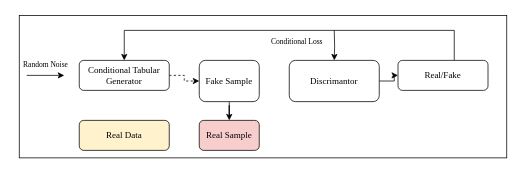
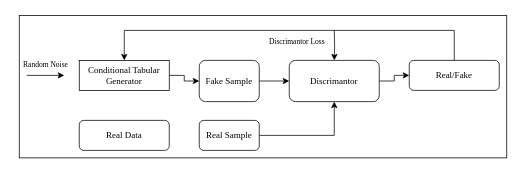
node "Conditional Loss": label "Conditional Loss" -> "Discrimantor Loss"
node "Conditional Tabular Generator": shape rounded rectangle -> rectangle
edge "Conditional Tabular Generator" -> "Fake Sample": style dashed -> solid
node "Real/Fake": moved (443, 75) -> (454, 75)
edge "Fake Sample" -> "Real Sample": now "Fake Sample" -> "Discrimantor"
node "Real Data": fillcolor #fff2cc -> #ffffff
node "Real Sample": fillcolor #f8cecc -> #ffffff
edge "Real Sample" -> "Discrimantor": added
